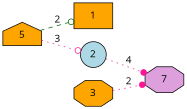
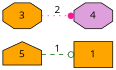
edge "5" -> "1": label "2" -> "1"
node "2": removed
node "7": label "7" -> "4"
